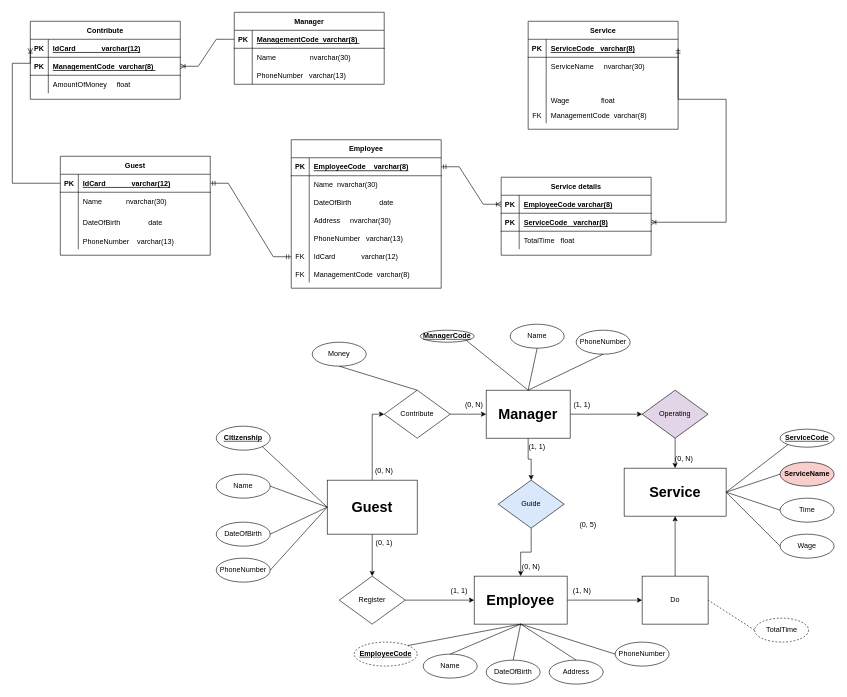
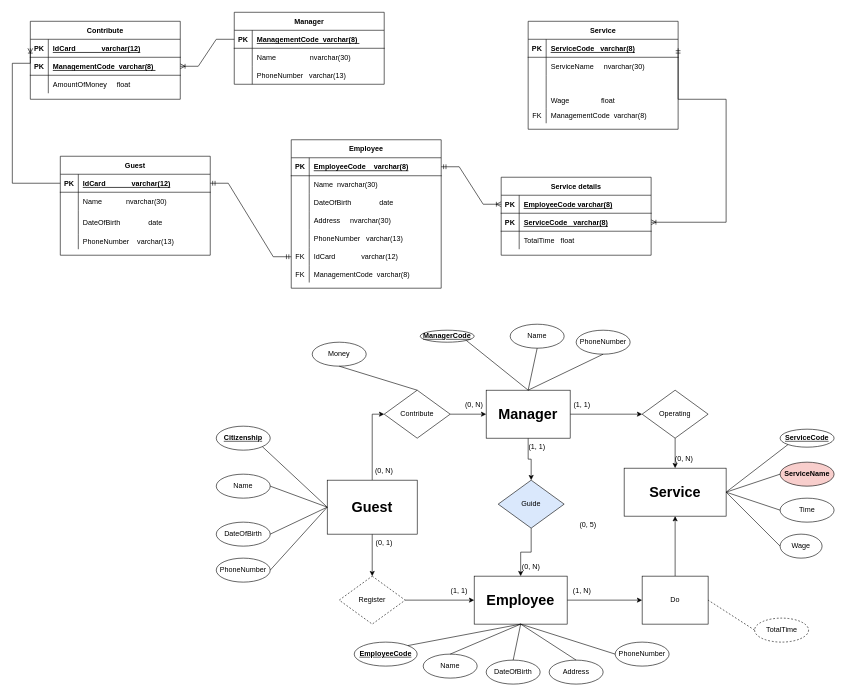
node "Operating": fillcolor #e1d5e7 -> #ffffff
node "Wage": size 54x24 -> 42x24
node "Register": style solid -> dashed
node "EmployeeCode": style dashed -> solid
